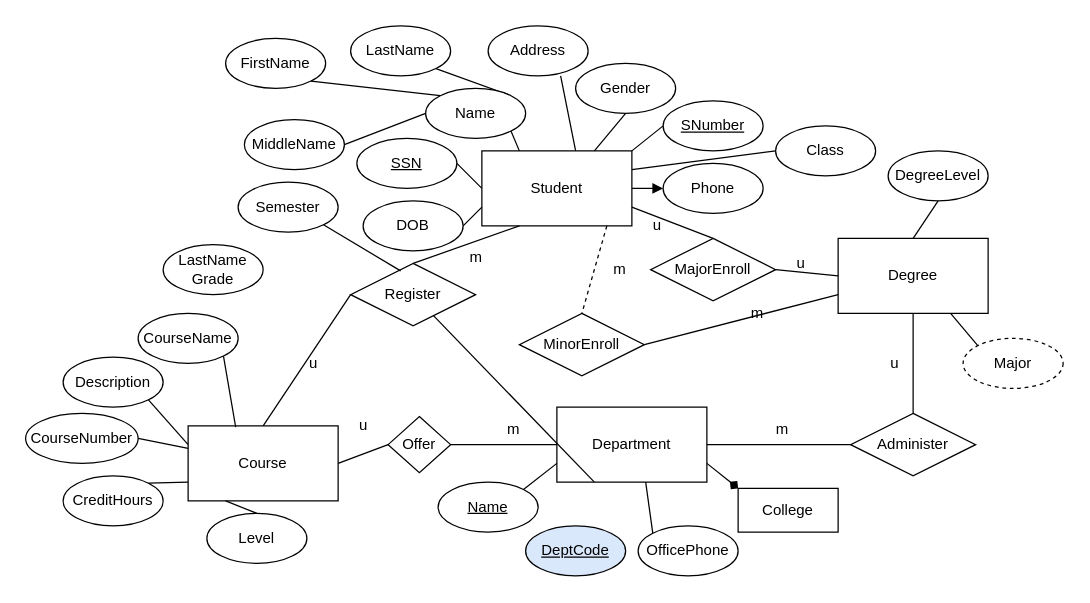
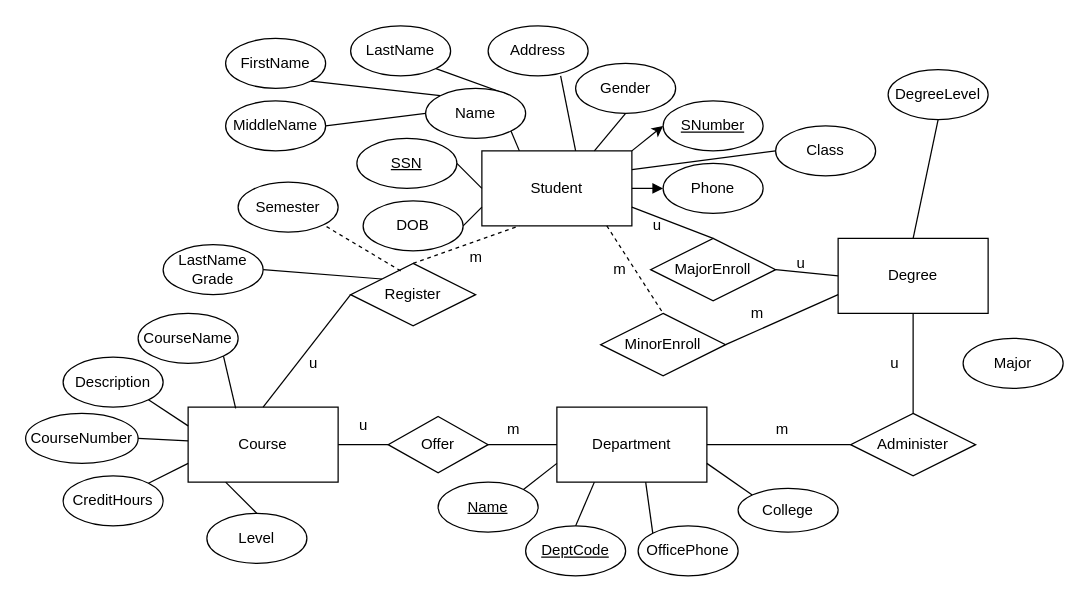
edge "SNumber" -- "Student": arrowhead none -> classic
node "MiddleName": moved (294, 144) -> (276, 126)
node "DegreeLevel": moved (938, 176) -> (938, 94)
edge "Student" -- "Register": style solid -> dashed
edge "Semester" -- "Register": style solid -> dashed
edge "LastName Grade" -- "Register": added
edge "Degree" -- "Major": removed
node "MinorEnroll": moved (582, 344) -> (663, 344)
node "Major": style dashed -> solid
edge "Register" -- "Department": now "DeptCode" -- "Department"
node "Offer": size 63x56 -> 100x56
node "Course": moved (263, 463) -> (263, 444)
edge "Department" -> "College": arrowhead diamond -> none
node "College": shape rectangle -> ellipse
node "DeptCode": fillcolor #dae8fc -> #ffffff
